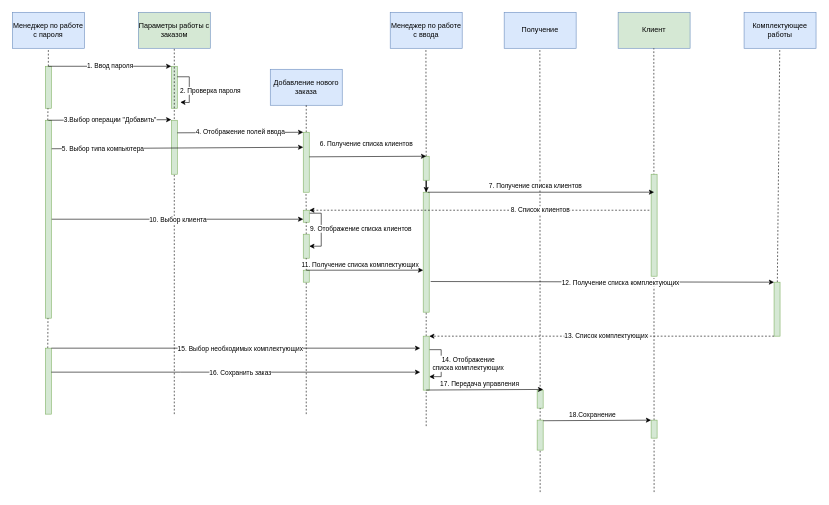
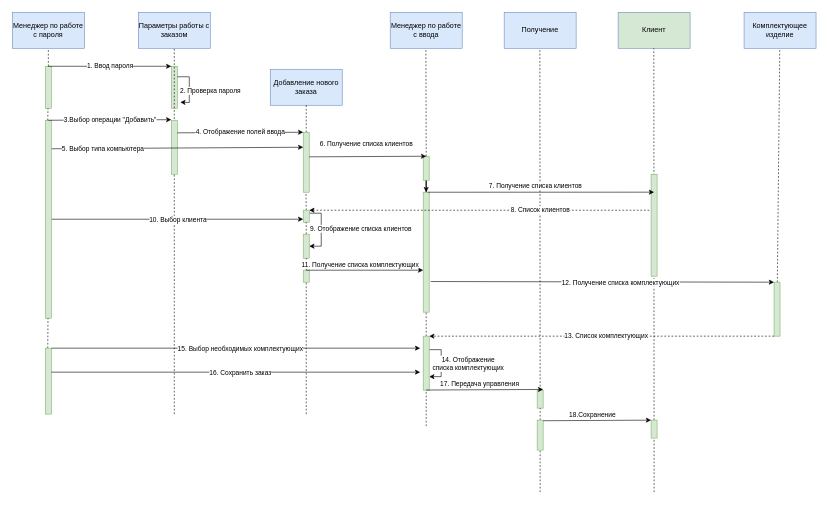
node "Параметры работы с заказом": fillcolor #d5e8d4 -> #dae8fc
node "Комплектующее работы": label "Комплектующее работы" -> "Комплектующее изделие"
